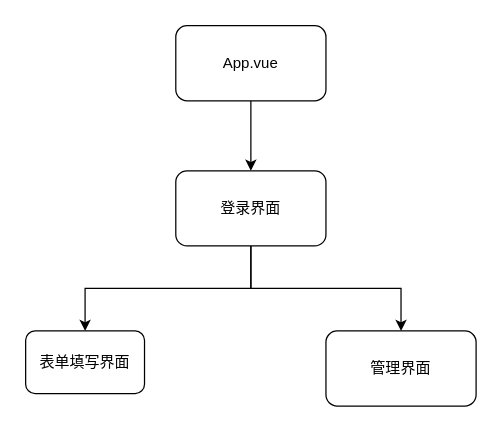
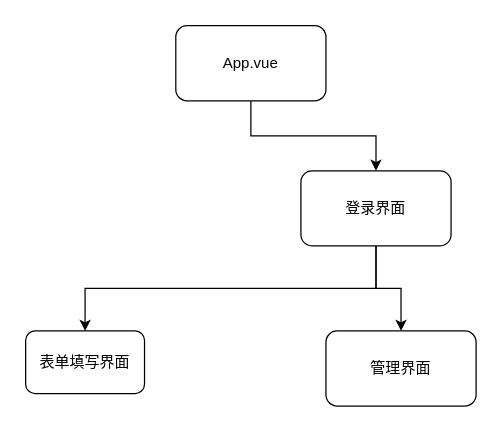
node "登录界面": moved (251, 208) -> (376, 208)
